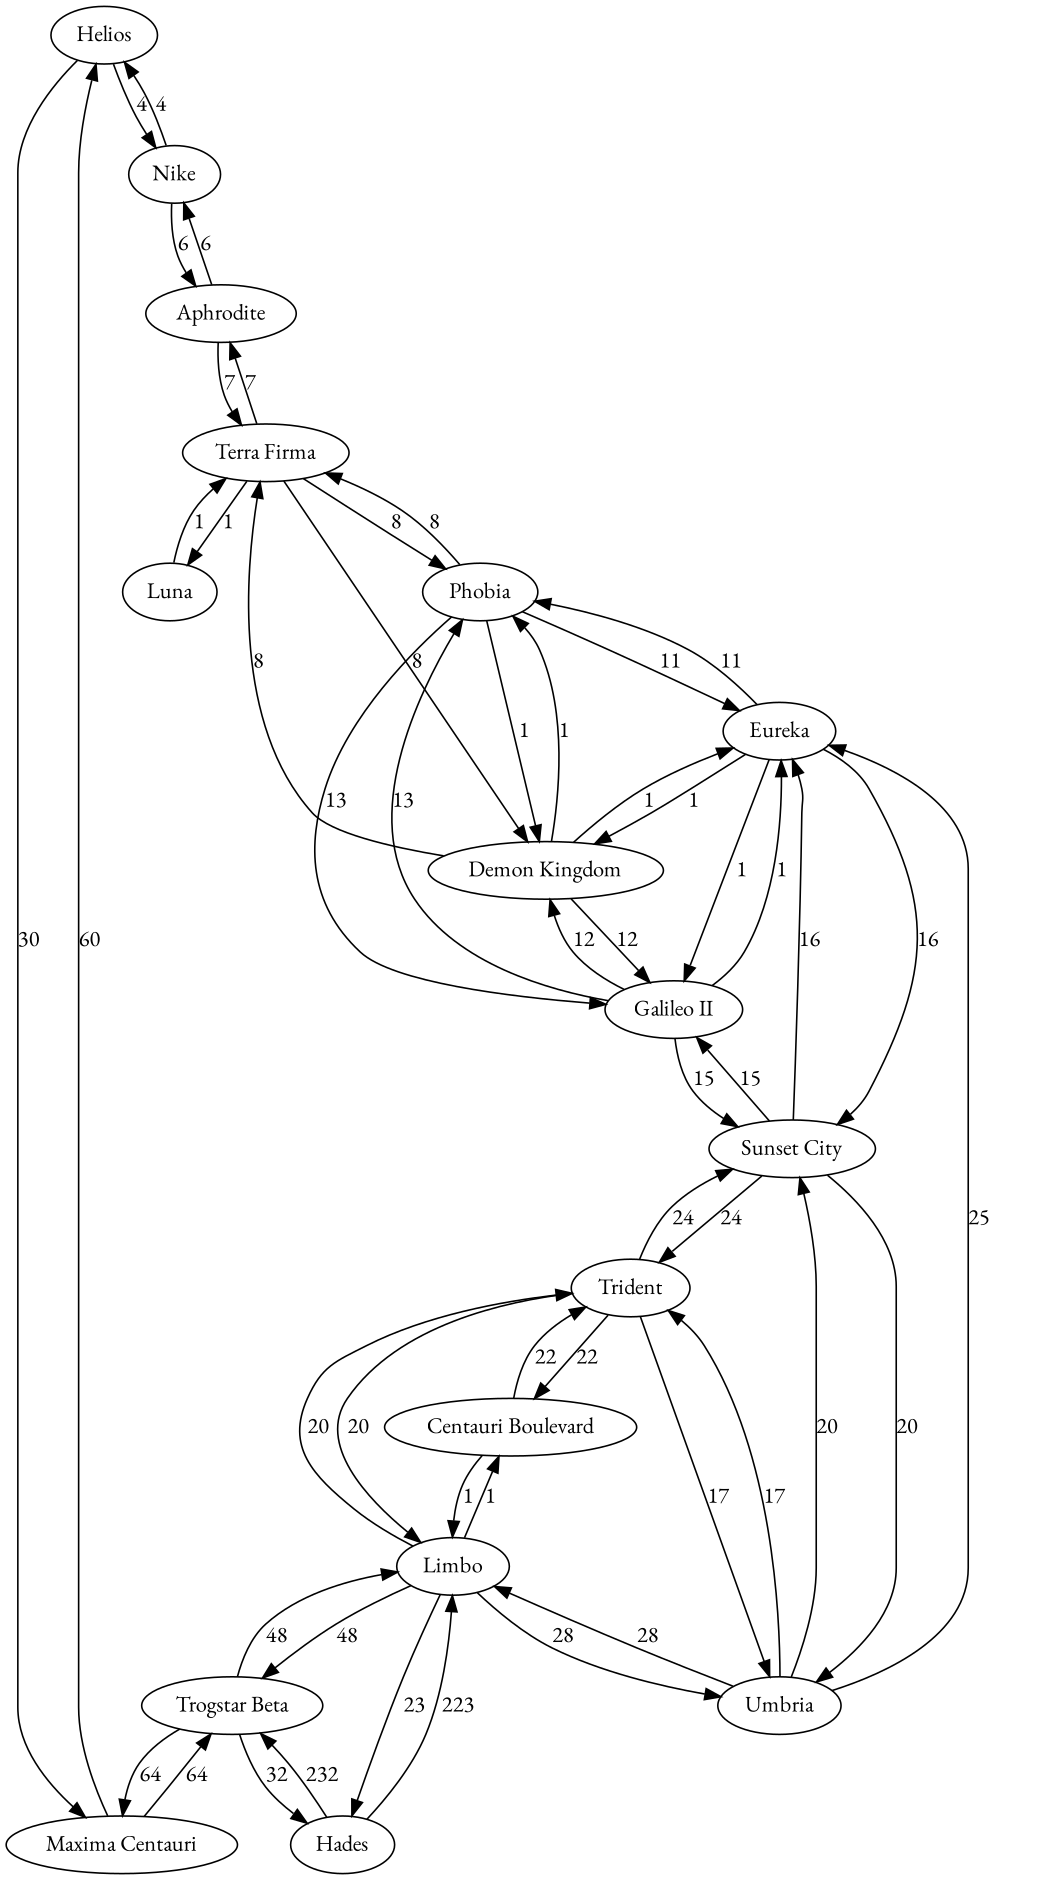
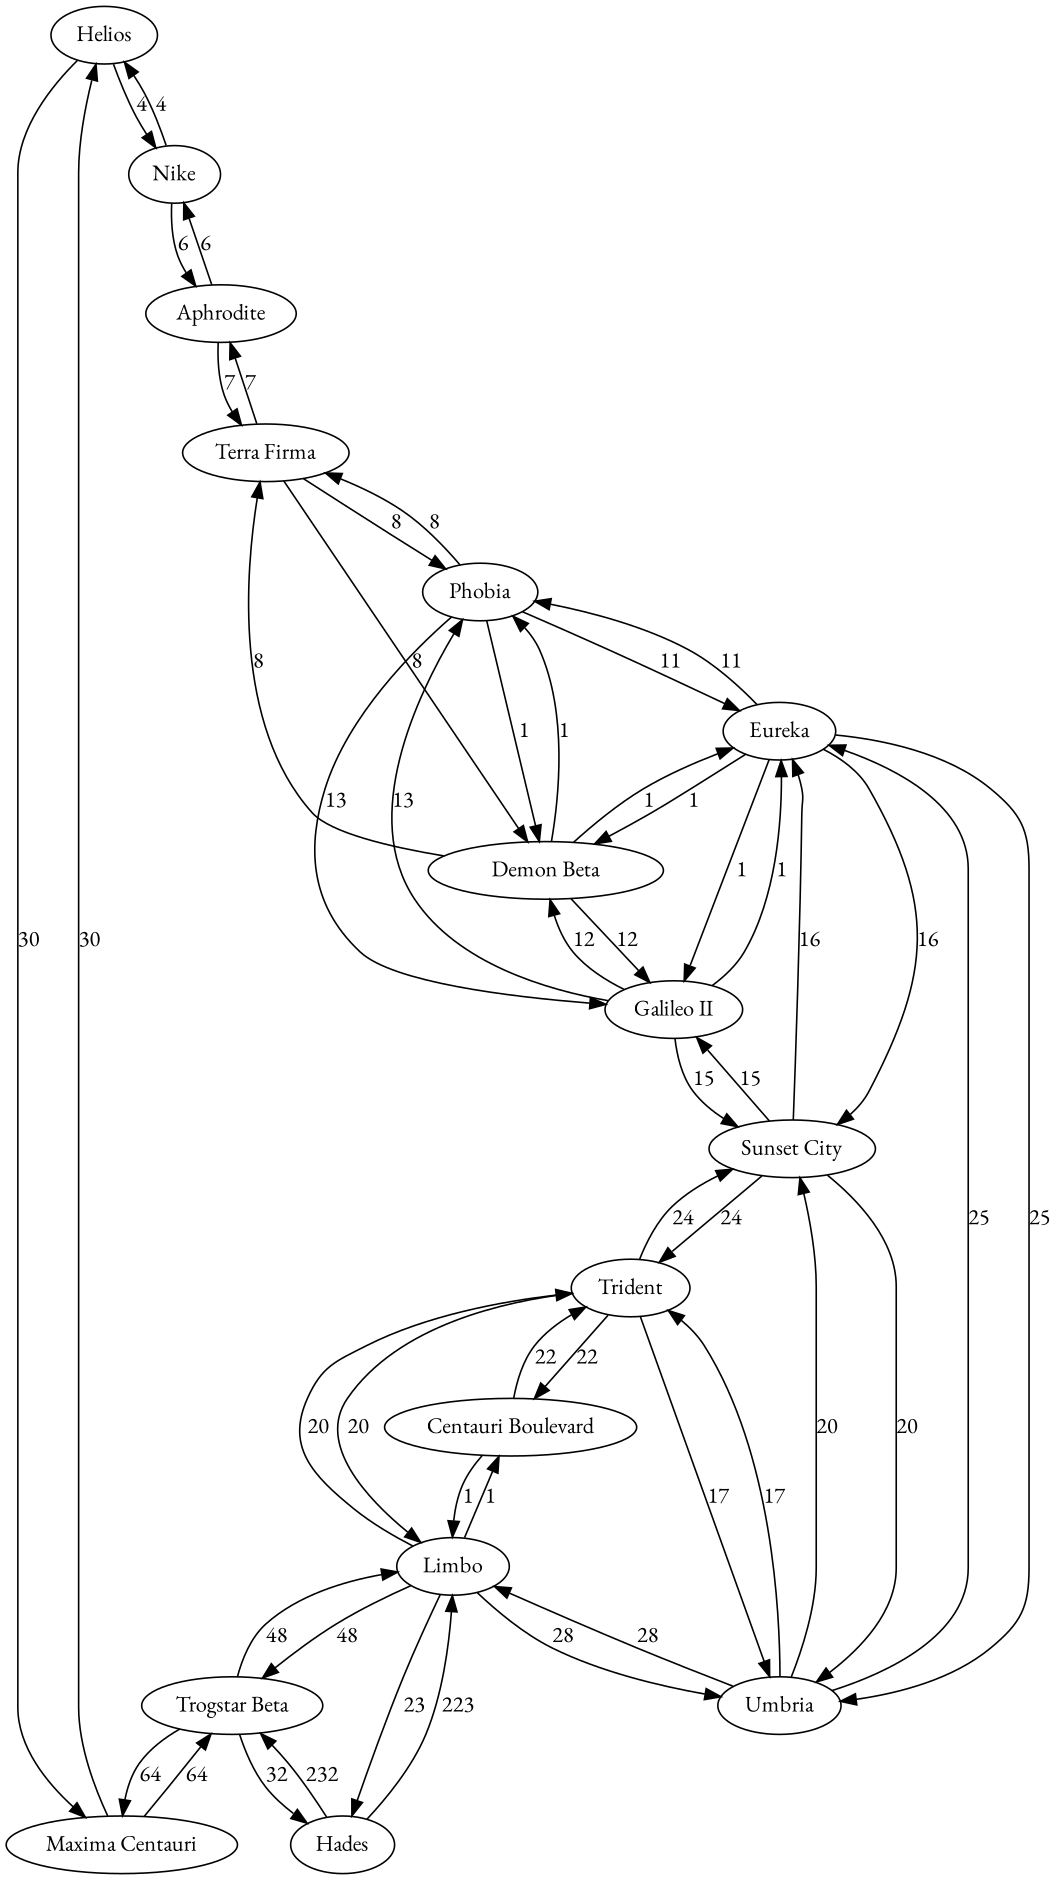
node "Luna": removed
node "Demon Kingdom": label "Demon Kingdom" -> "Demon Beta"
edge "Maxima Centauri" -> "Helios": label "60" -> "30"
edge "Eureka" -> "Umbria": added, label "25"
